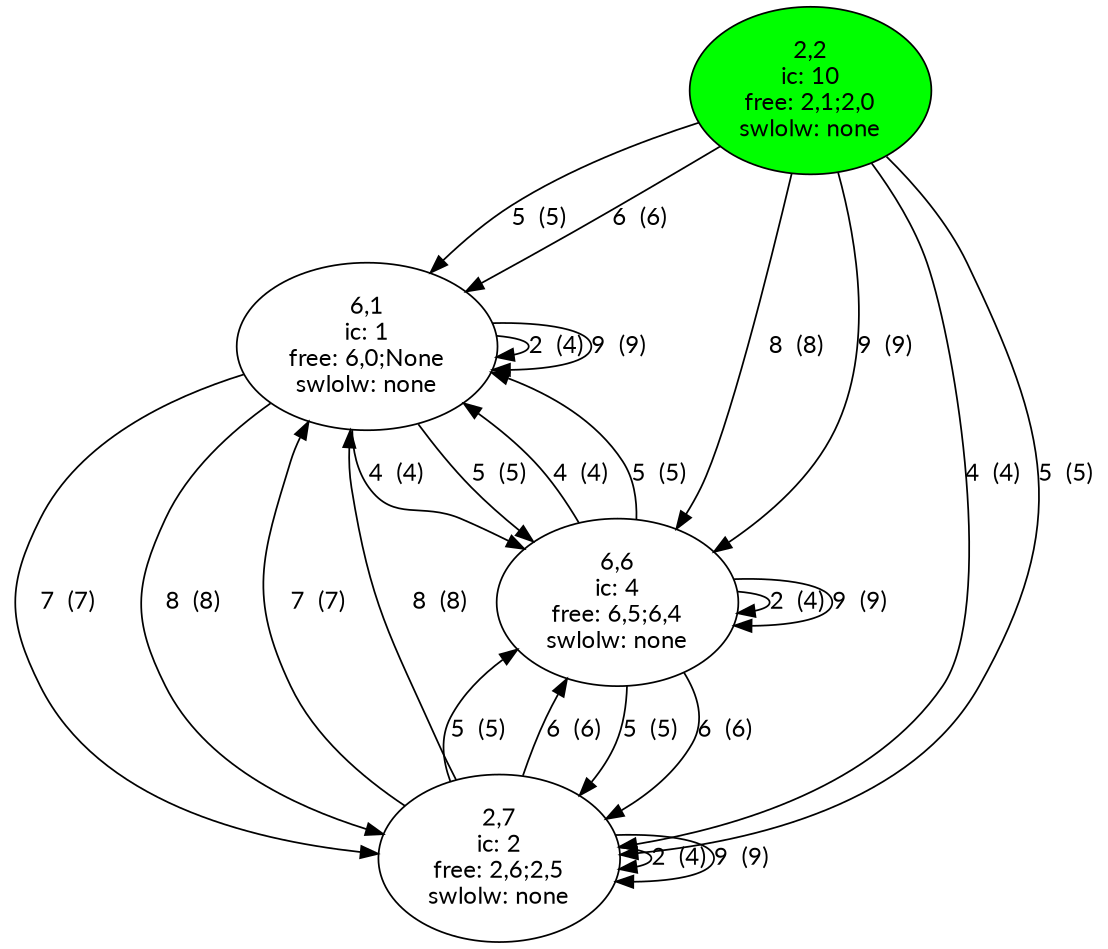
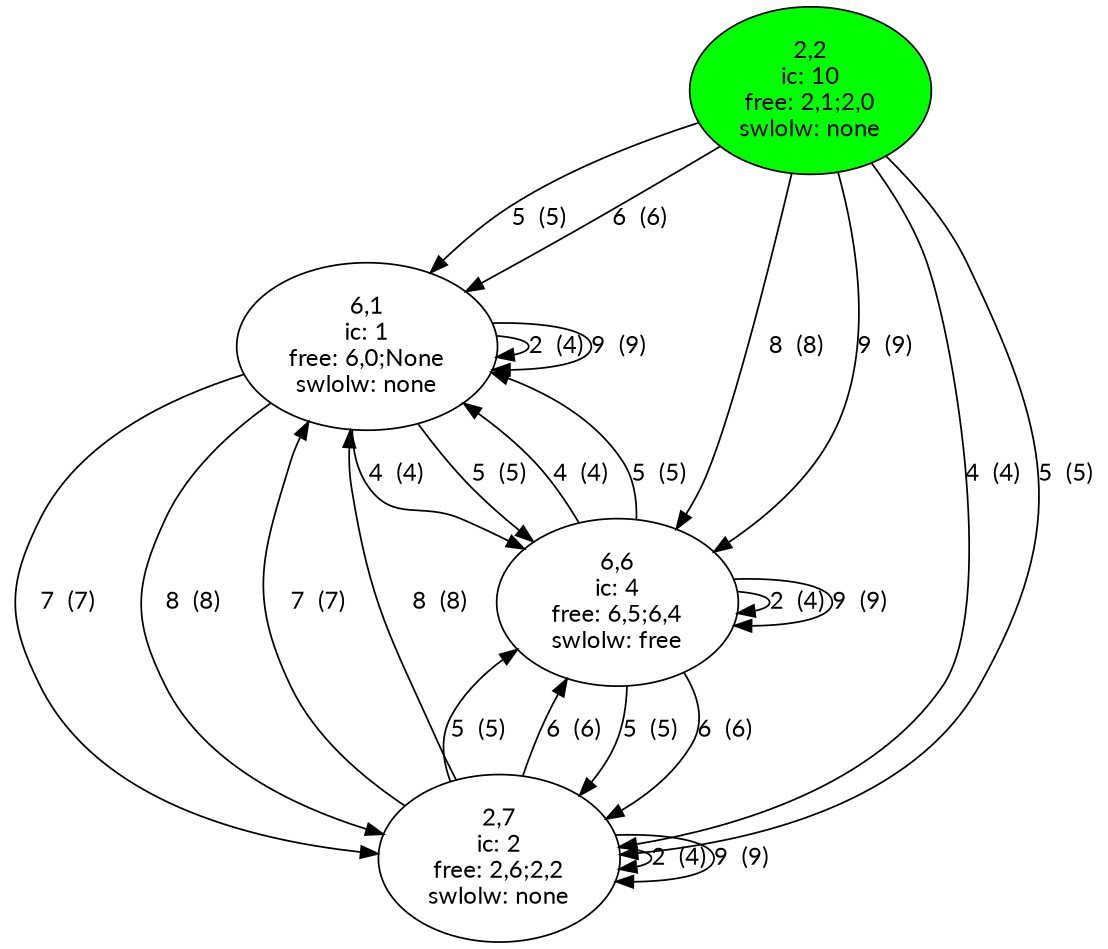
node "6,6 ic: 4 free: 6,5;6,4 swlolw: none": label "6,6 ic: 4 free: 6,5;6,4 swlolw: none" -> "6,6 ic: 4 free: 6,5;6,4 swlolw: free"
node "2,7 ic: 2 free: 2,6;2,5 swlolw: none": label "2,7 ic: 2 free: 2,6;2,5 swlolw: none" -> "2,7 ic: 2 free: 2,6;2,2 swlolw: none"
